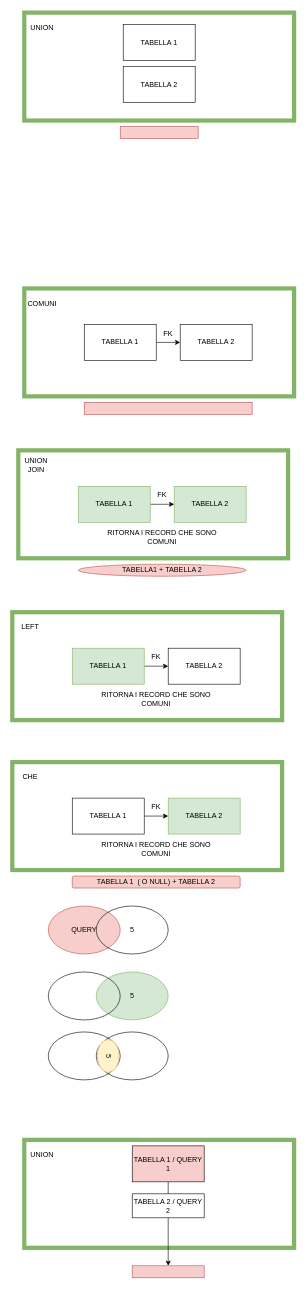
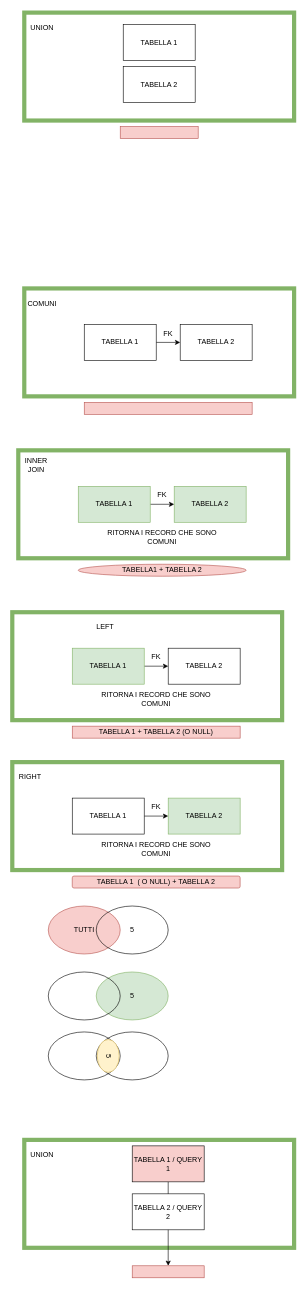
node "UNION JOIN": label "UNION JOIN" -> "INNER JOIN"
node "LEFT": moved (30, 627) -> (105, 627)
node "TABELLA 1 + TABELLA 2 (O NULL)": added
node "CHE": label "CHE" -> "RIGHT"
node "QUERY": label "QUERY" -> "TUTTI"
node "TABELLA 2 / QUERY 2": size 72x24 -> 72x36
